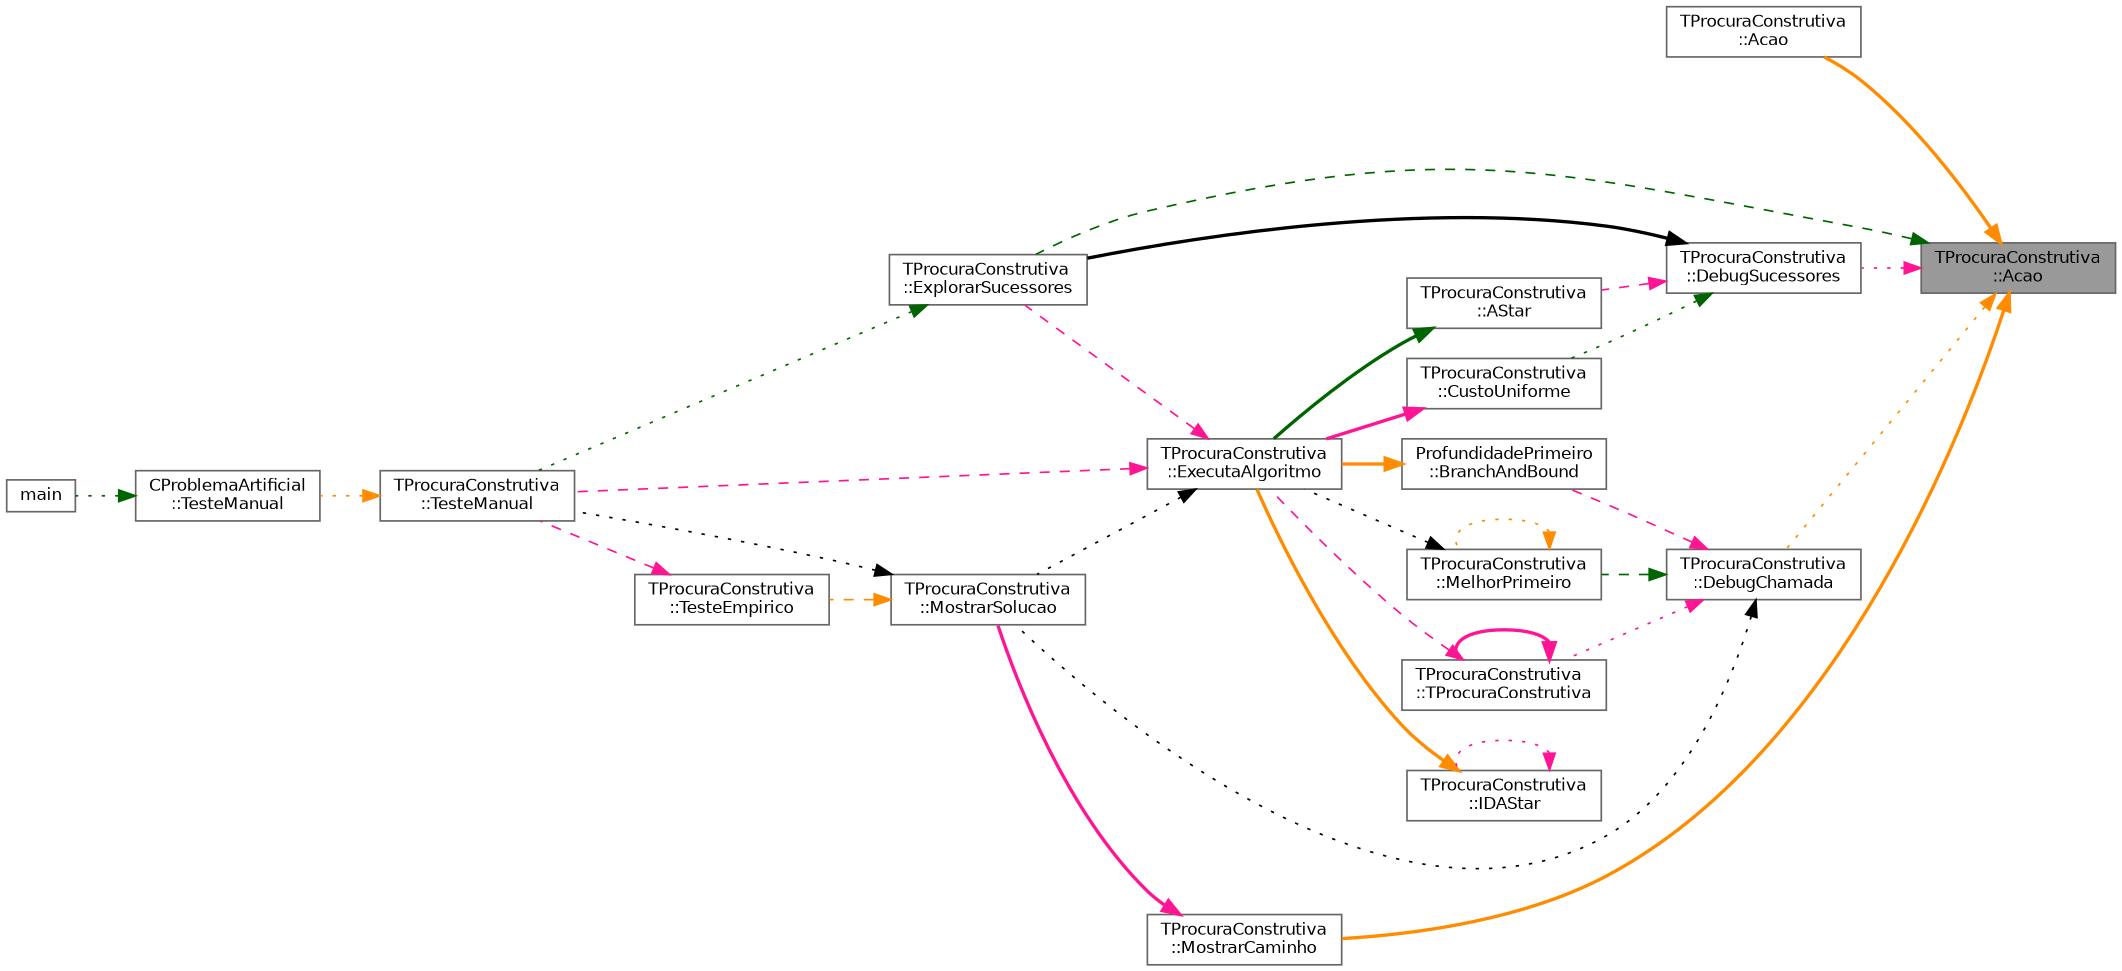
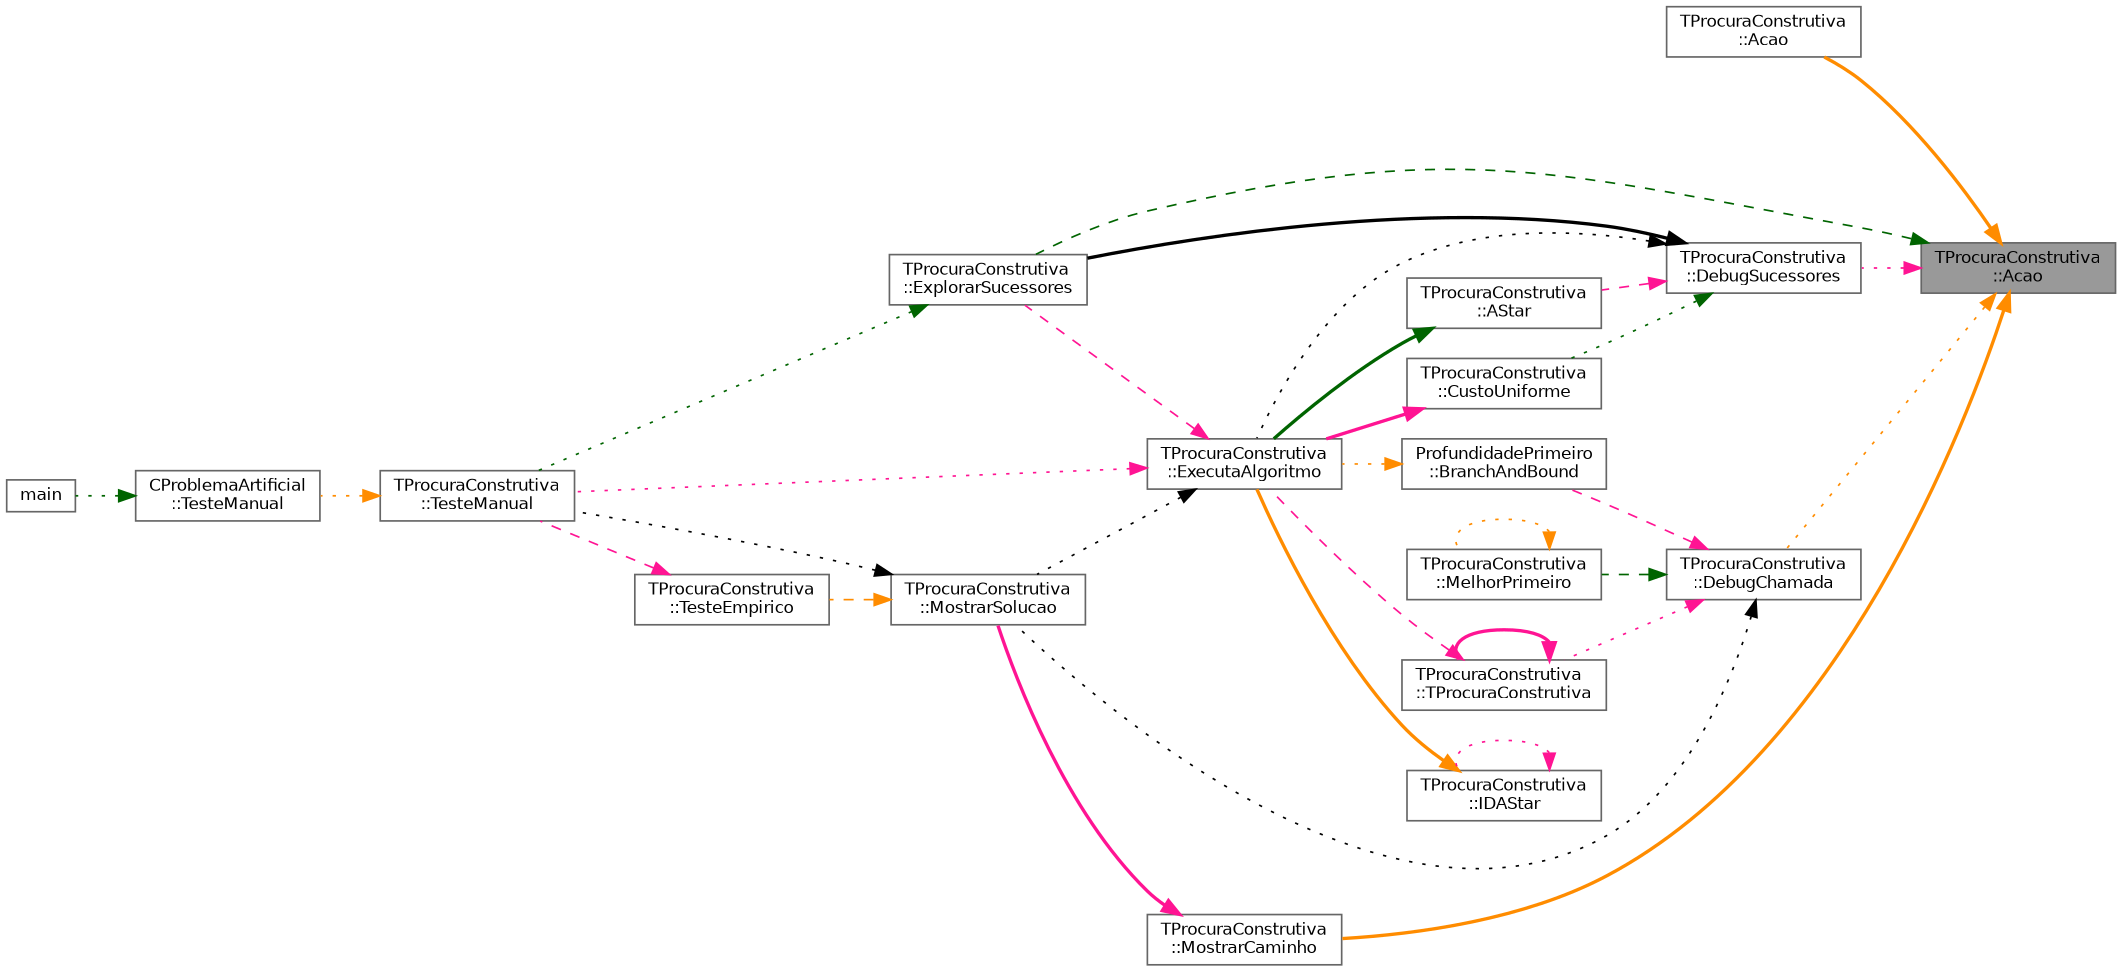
edge "TProcuraConstrutiva ::ExecutaAlgoritmo" -> "ProfundidadePrimeiro ::BranchAndBound": style bold -> dotted
edge "TProcuraConstrutiva ::TesteManual" -> "TProcuraConstrutiva ::ExecutaAlgoritmo": style dashed -> dotted
edge "TProcuraConstrutiva ::ExecutaAlgoritmo" -> "TProcuraConstrutiva ::MelhorPrimeiro": now "TProcuraConstrutiva ::ExecutaAlgoritmo" -> "TProcuraConstrutiva ::DebugSucessores"
